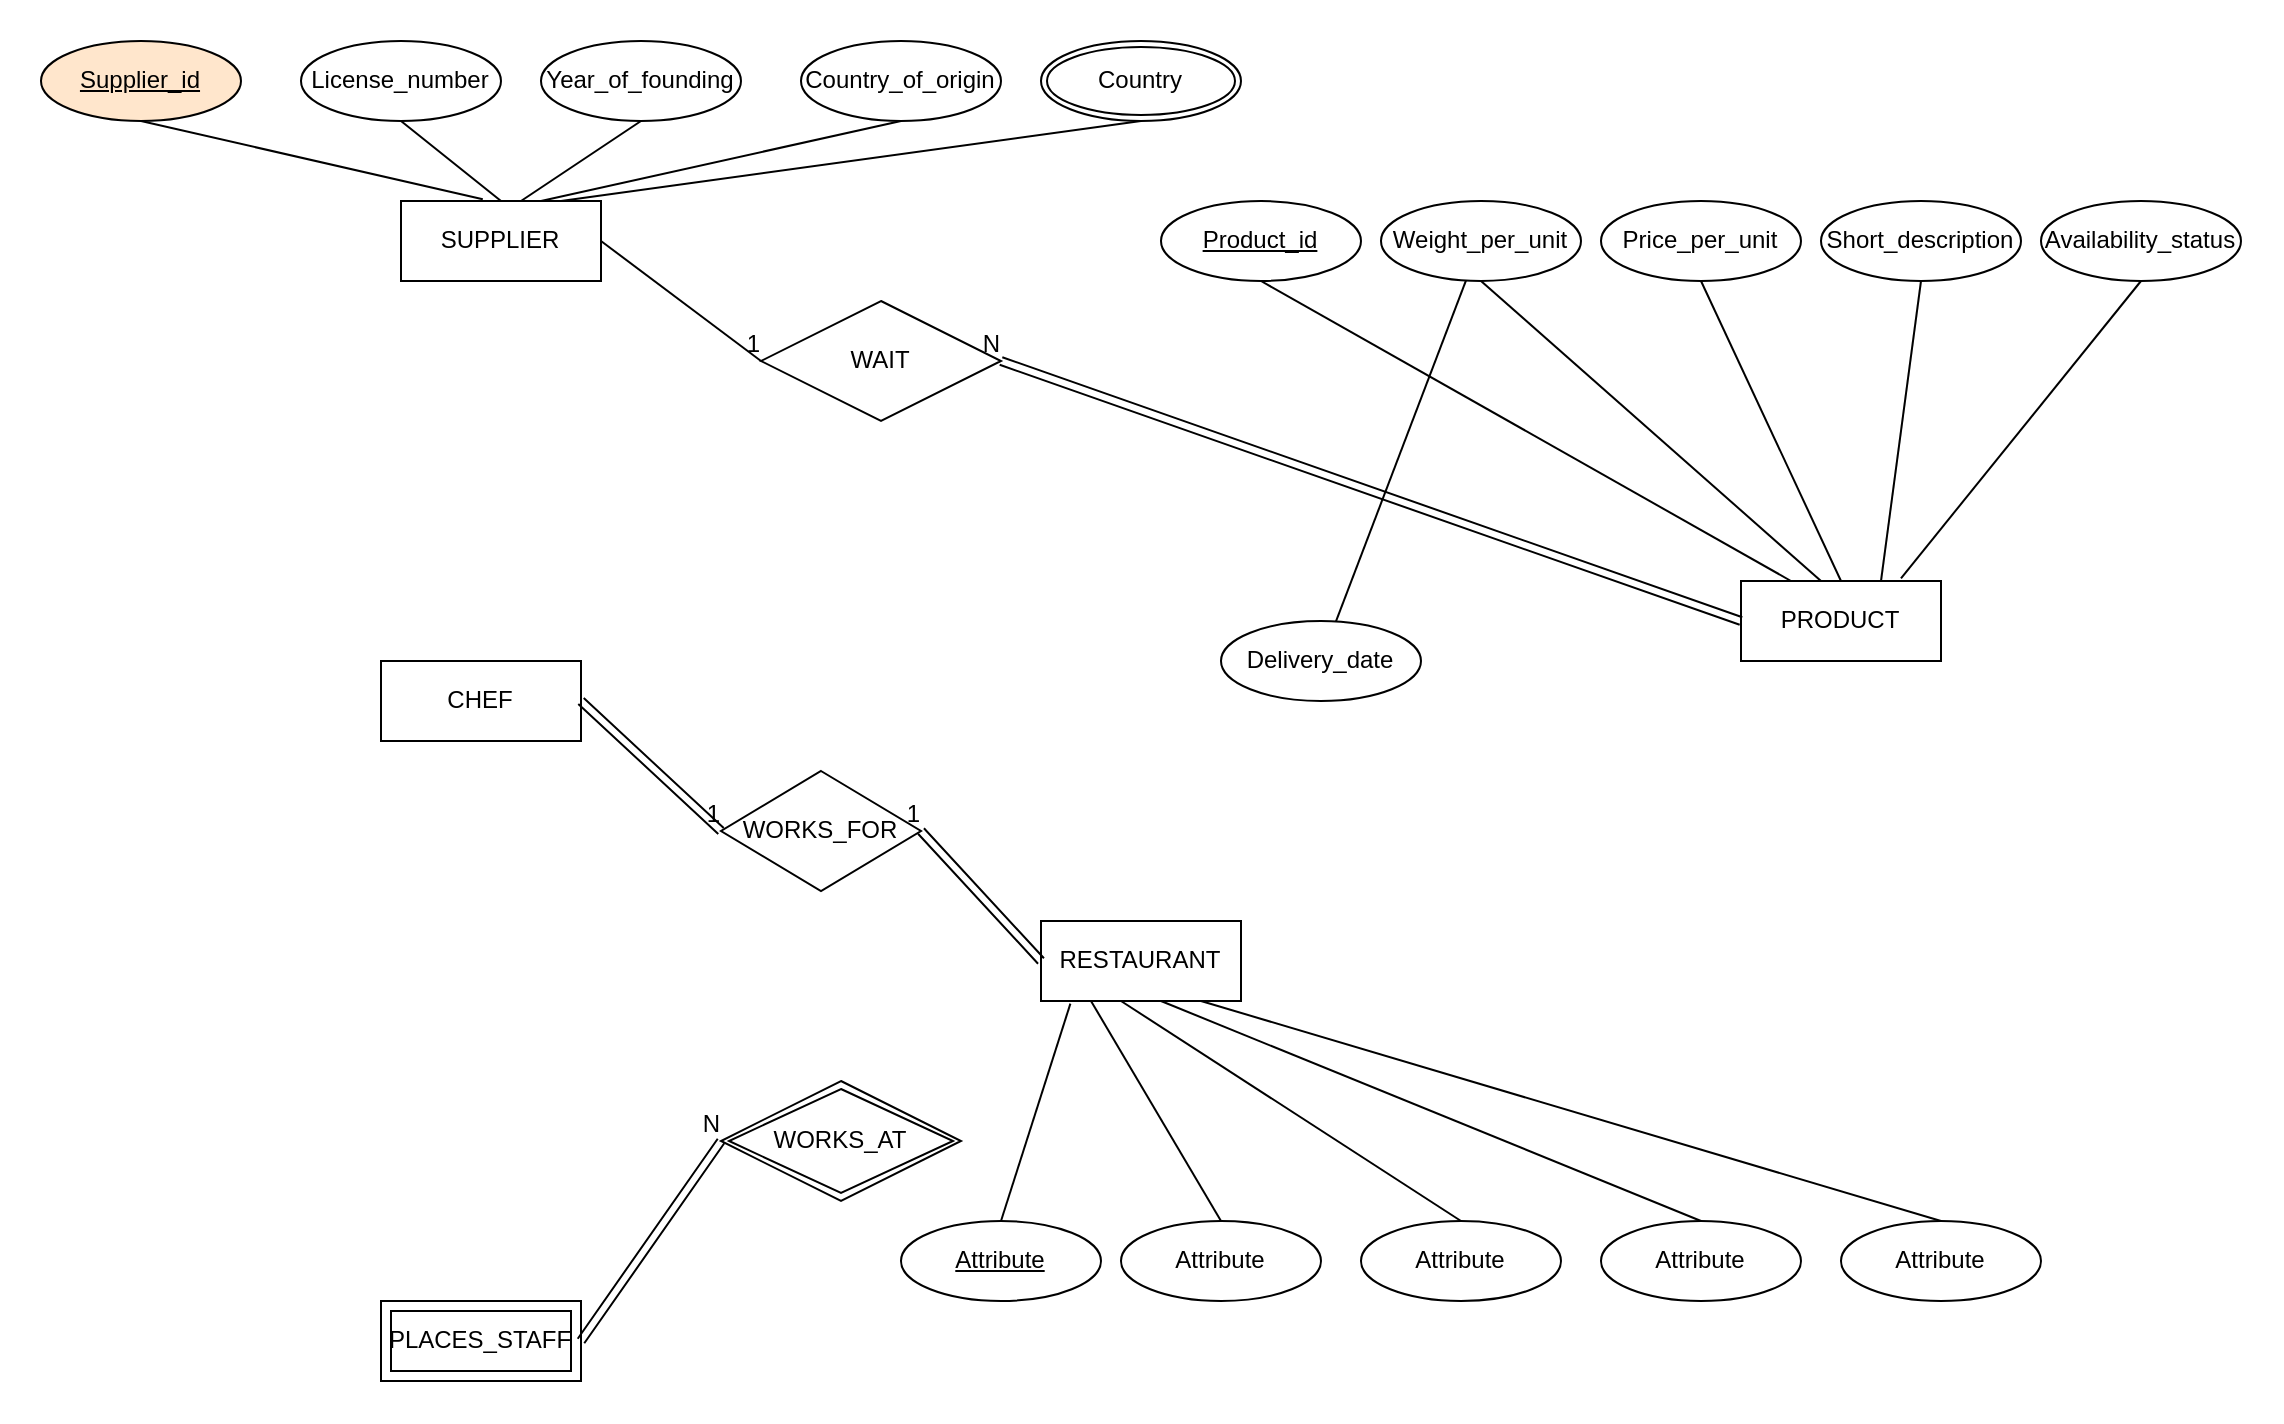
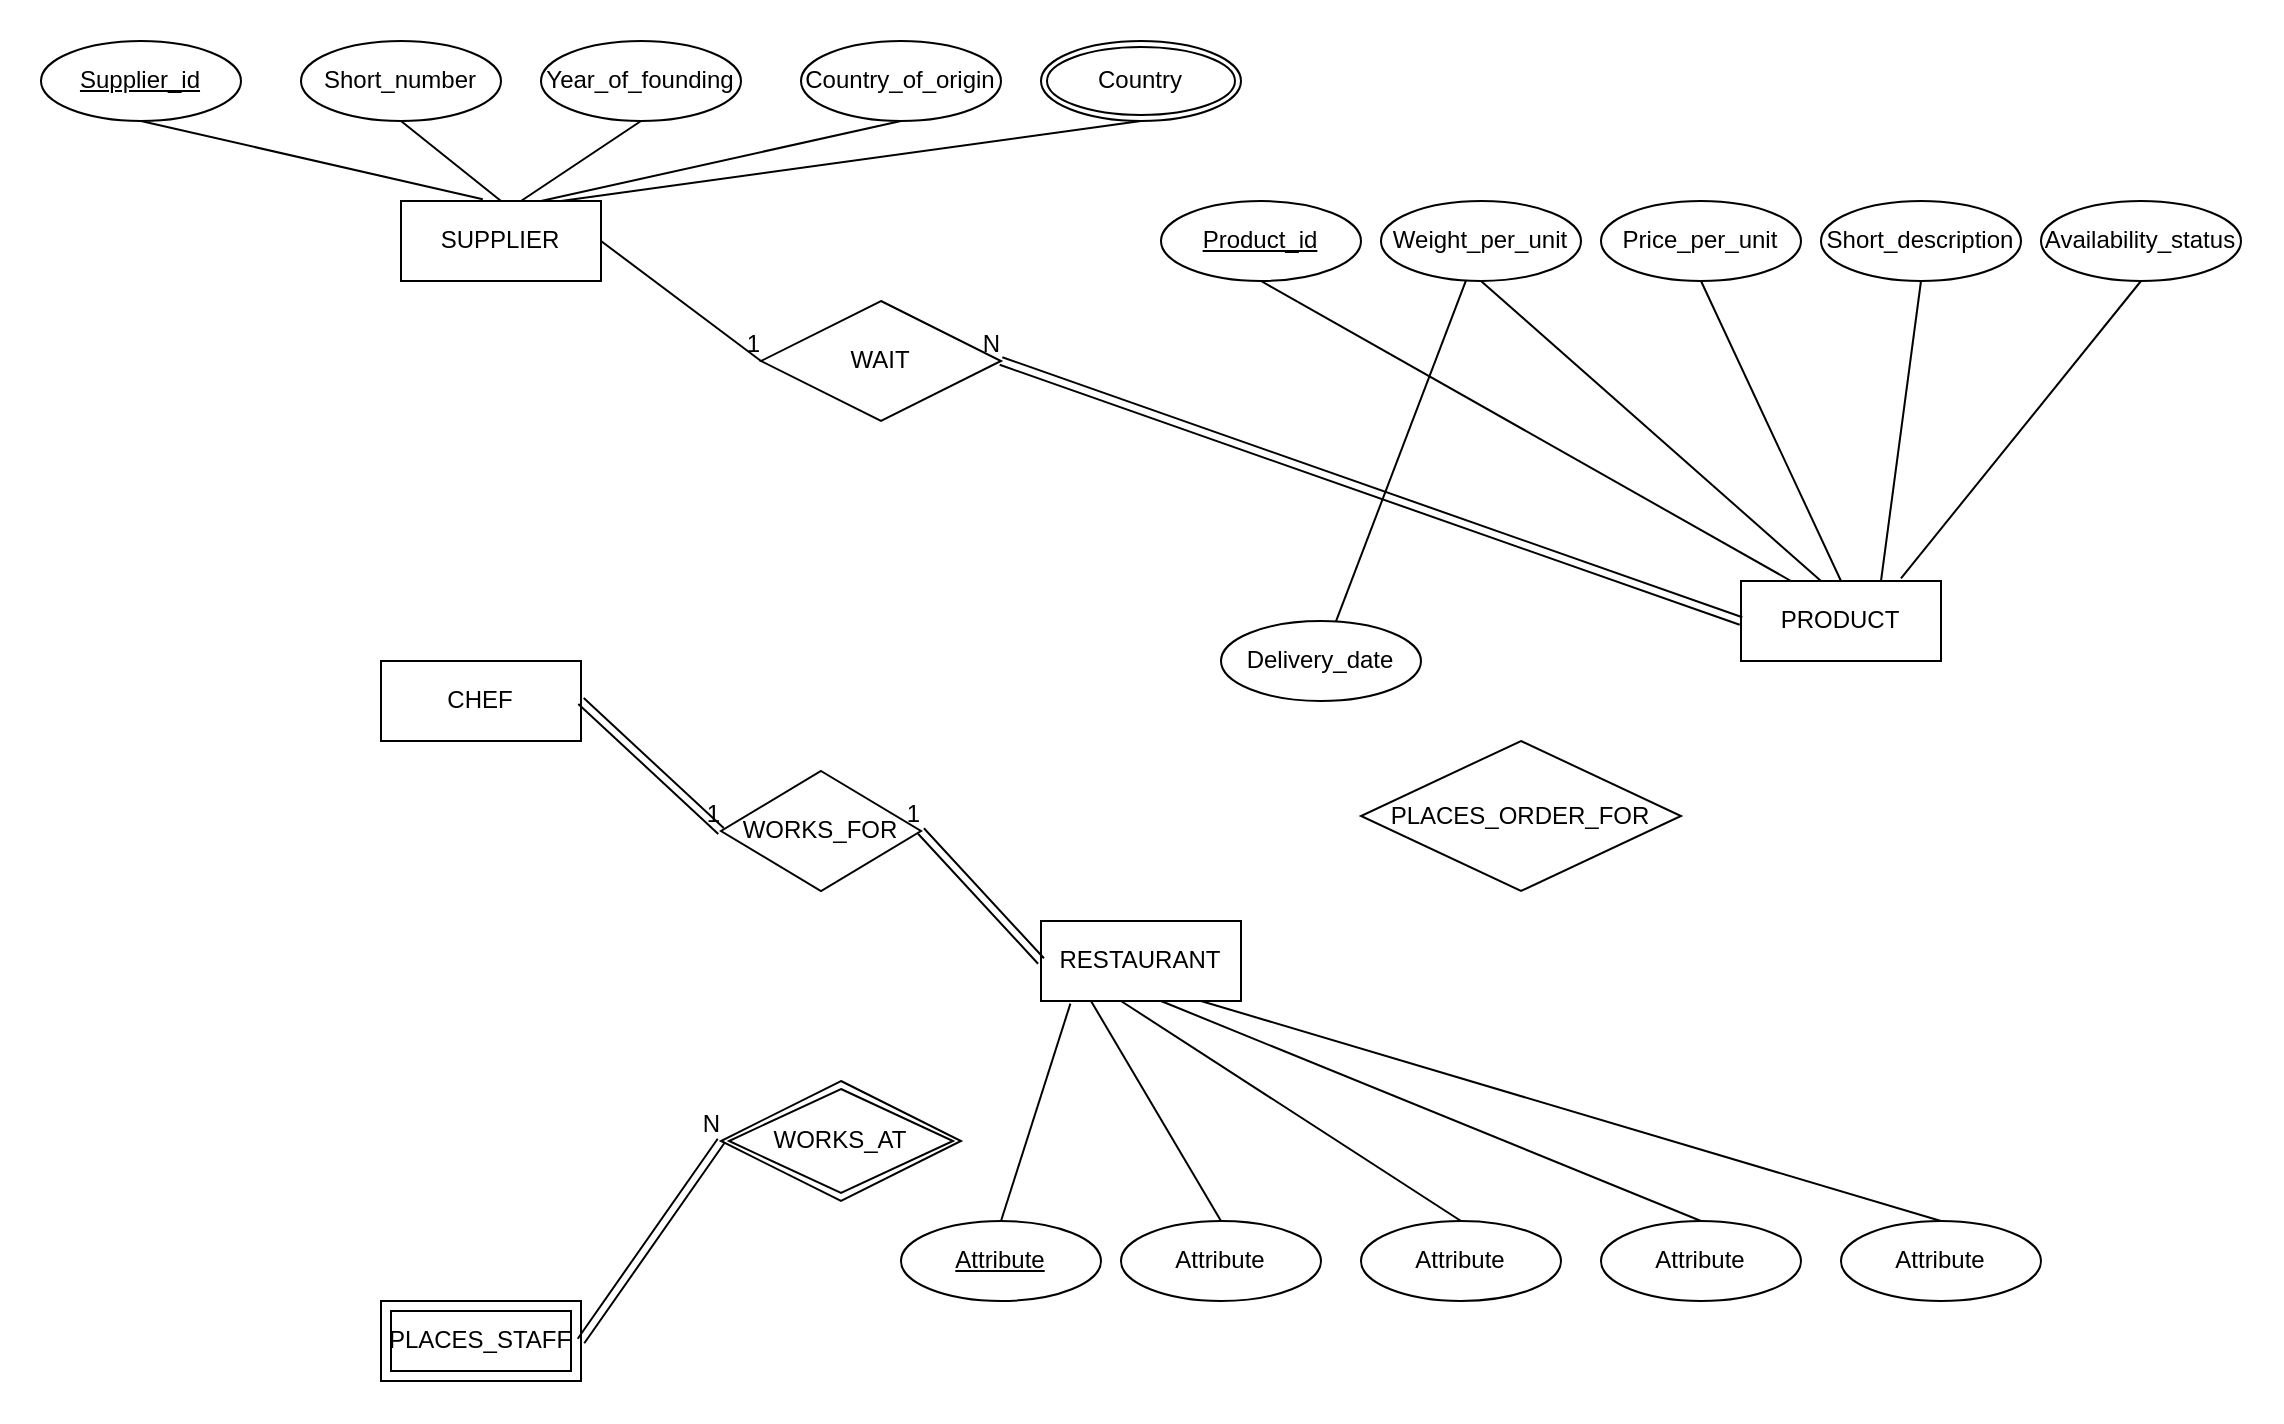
node "Supplier_id": fillcolor #ffe6cc -> #ffffff
node "License_number": label "License_number" -> "Short_number"
node "PLACES_ORDER_FOR": added
